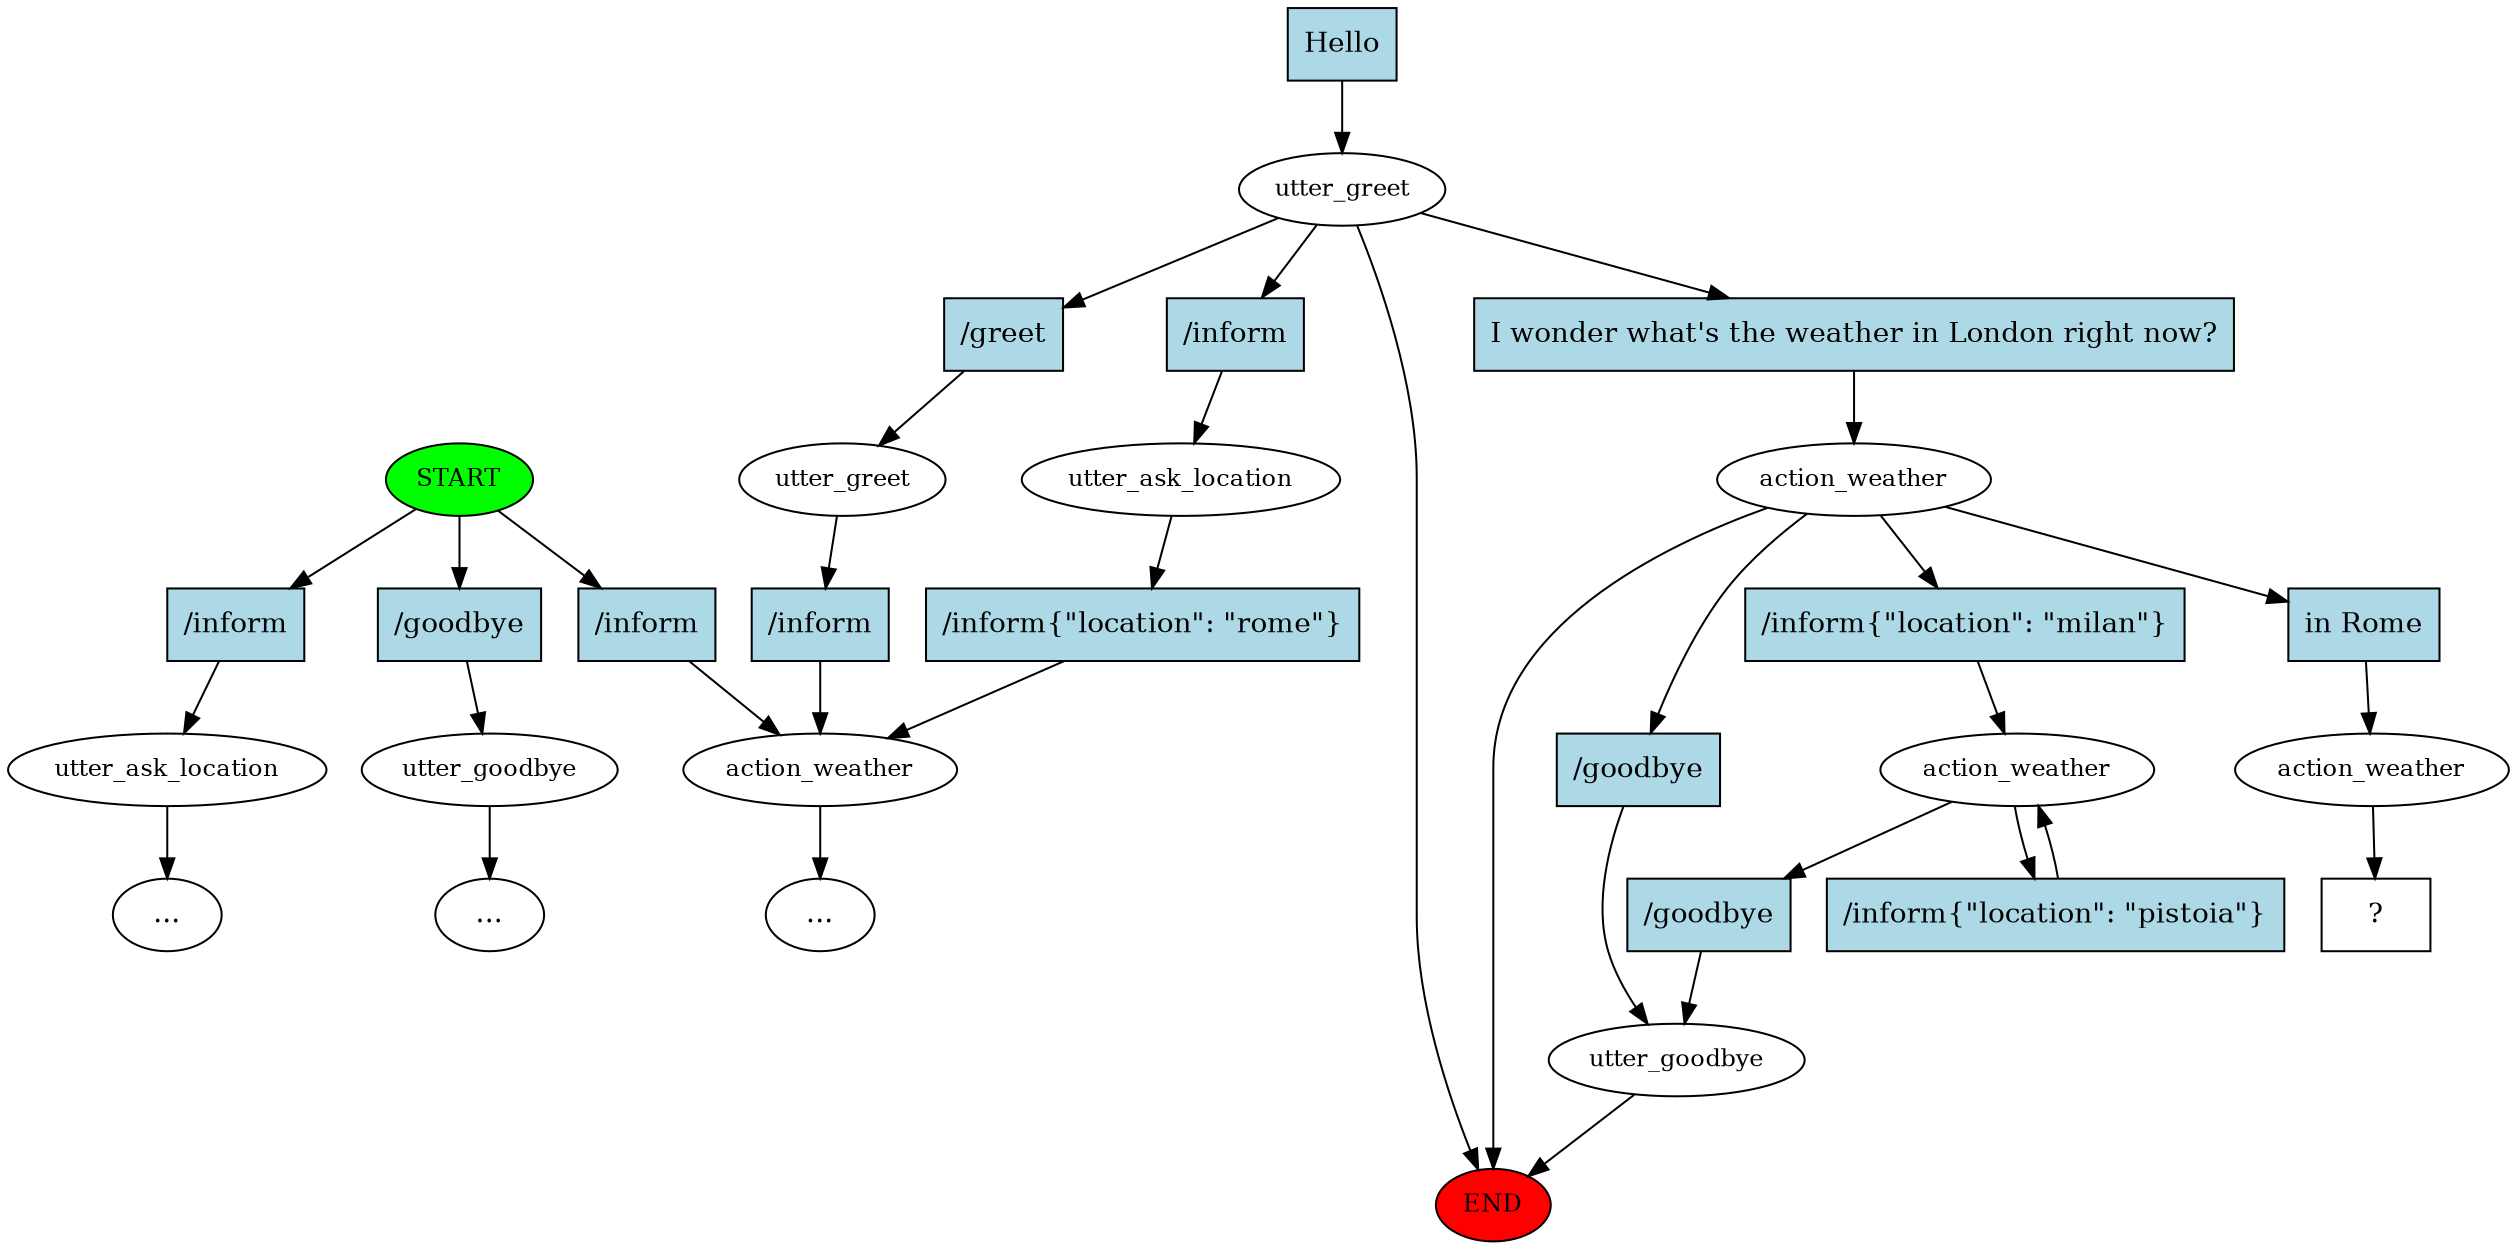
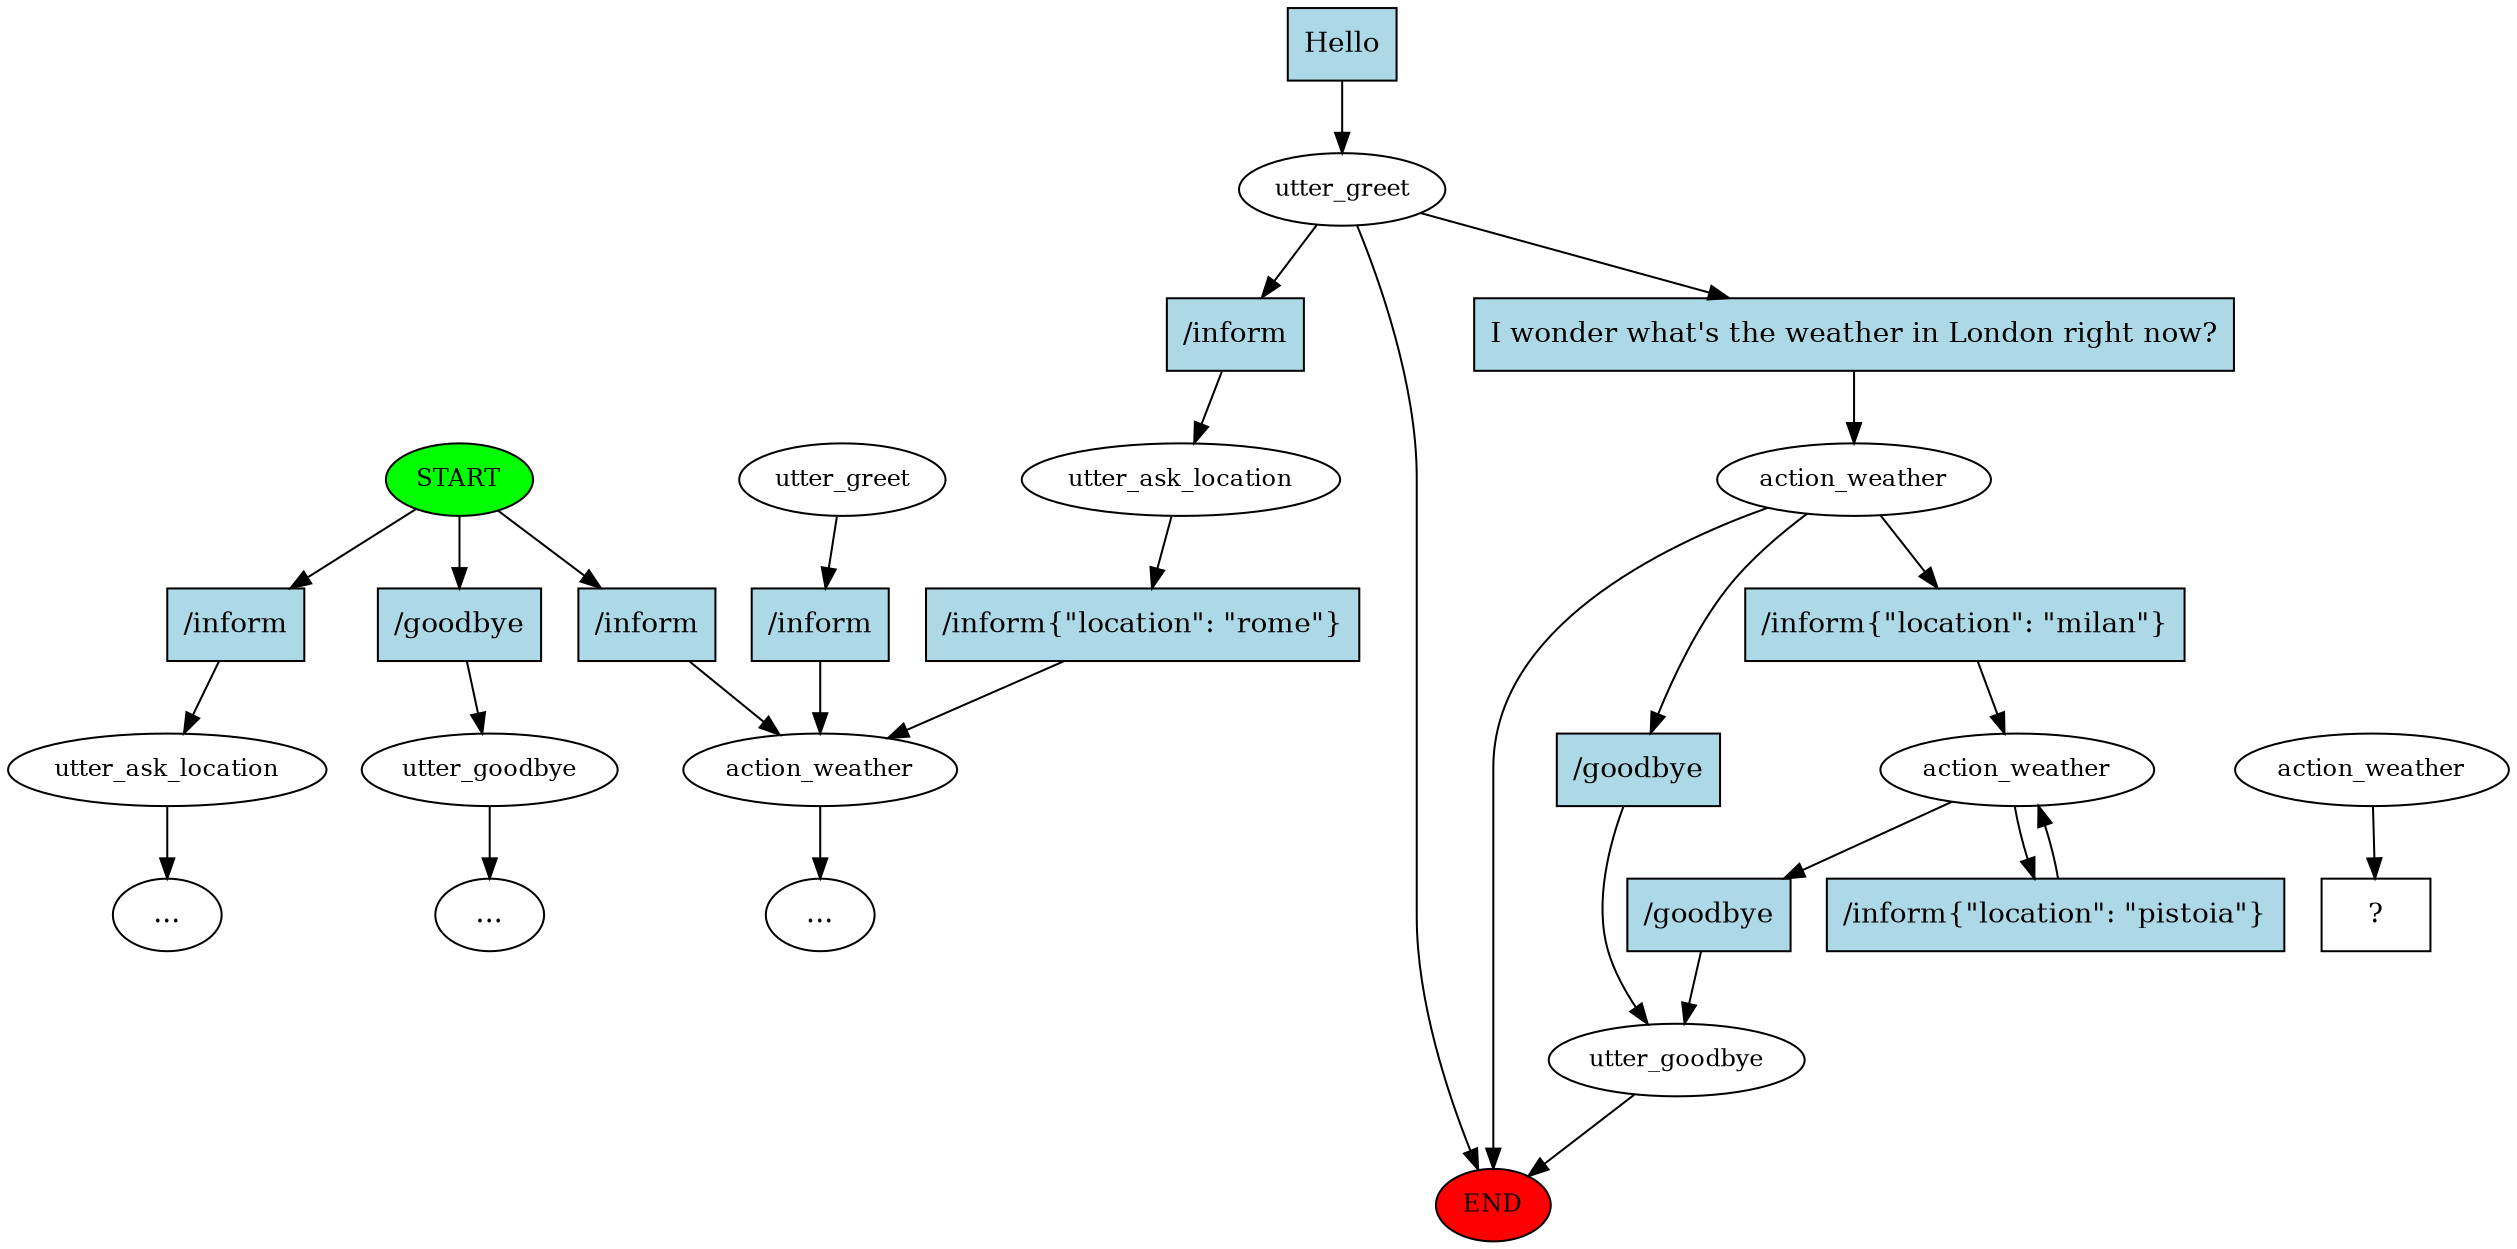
node "/greet": removed
node "in Rome": removed
